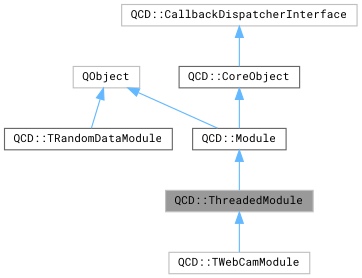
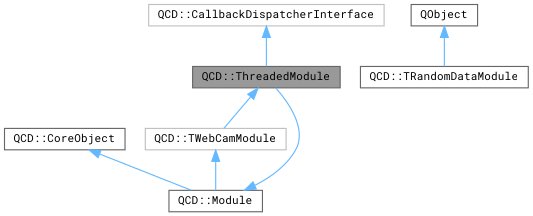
edge "QCD::CoreObject" -> "QCD::CallbackDispatcherInterface": now "QCD::ThreadedModule" -> "QCD::CallbackDispatcherInterface"
node "QObject": color grey75 -> gray40
edge "QCD::Module" -> "QObject": now "QCD::Module" -> "QCD::TWebCamModule"
node "QCD::ThreadedModule": color grey75 -> gray40
